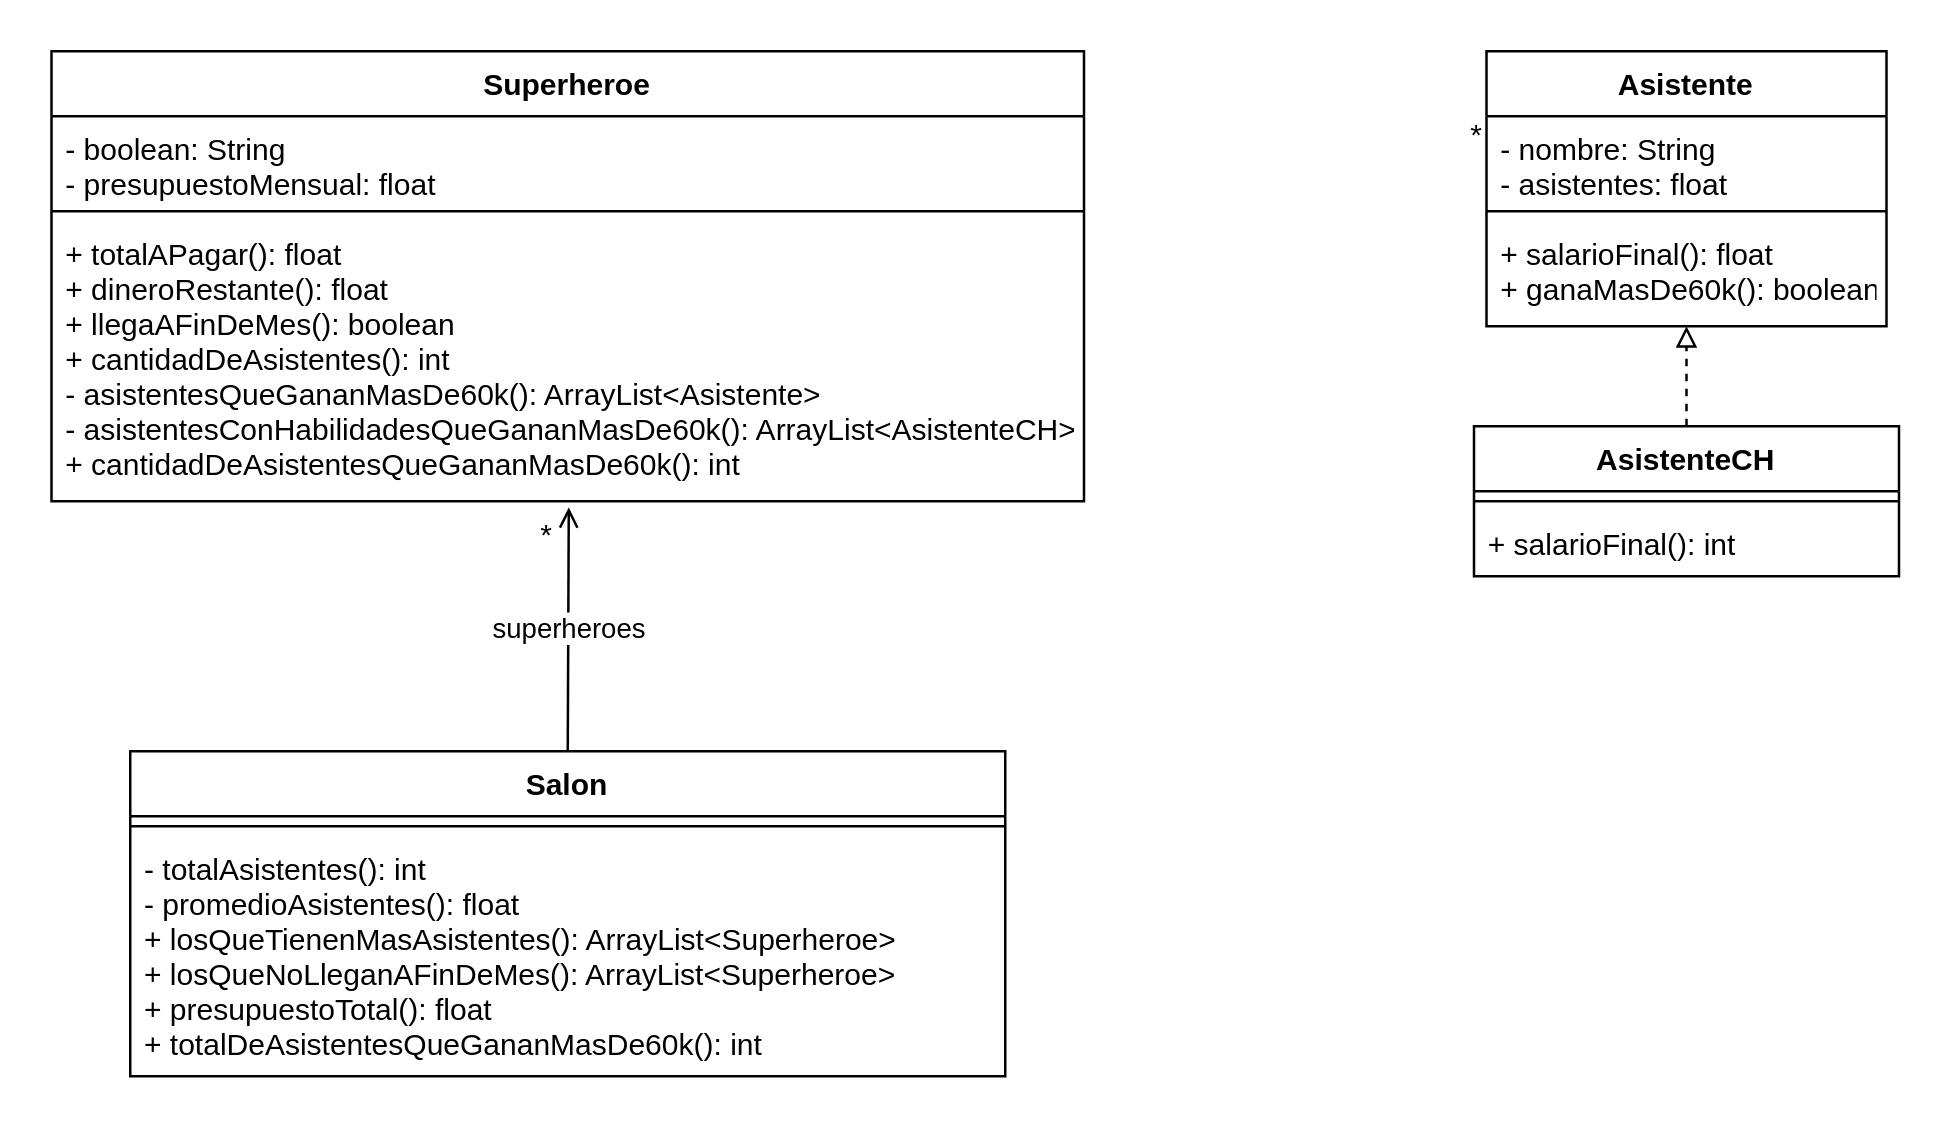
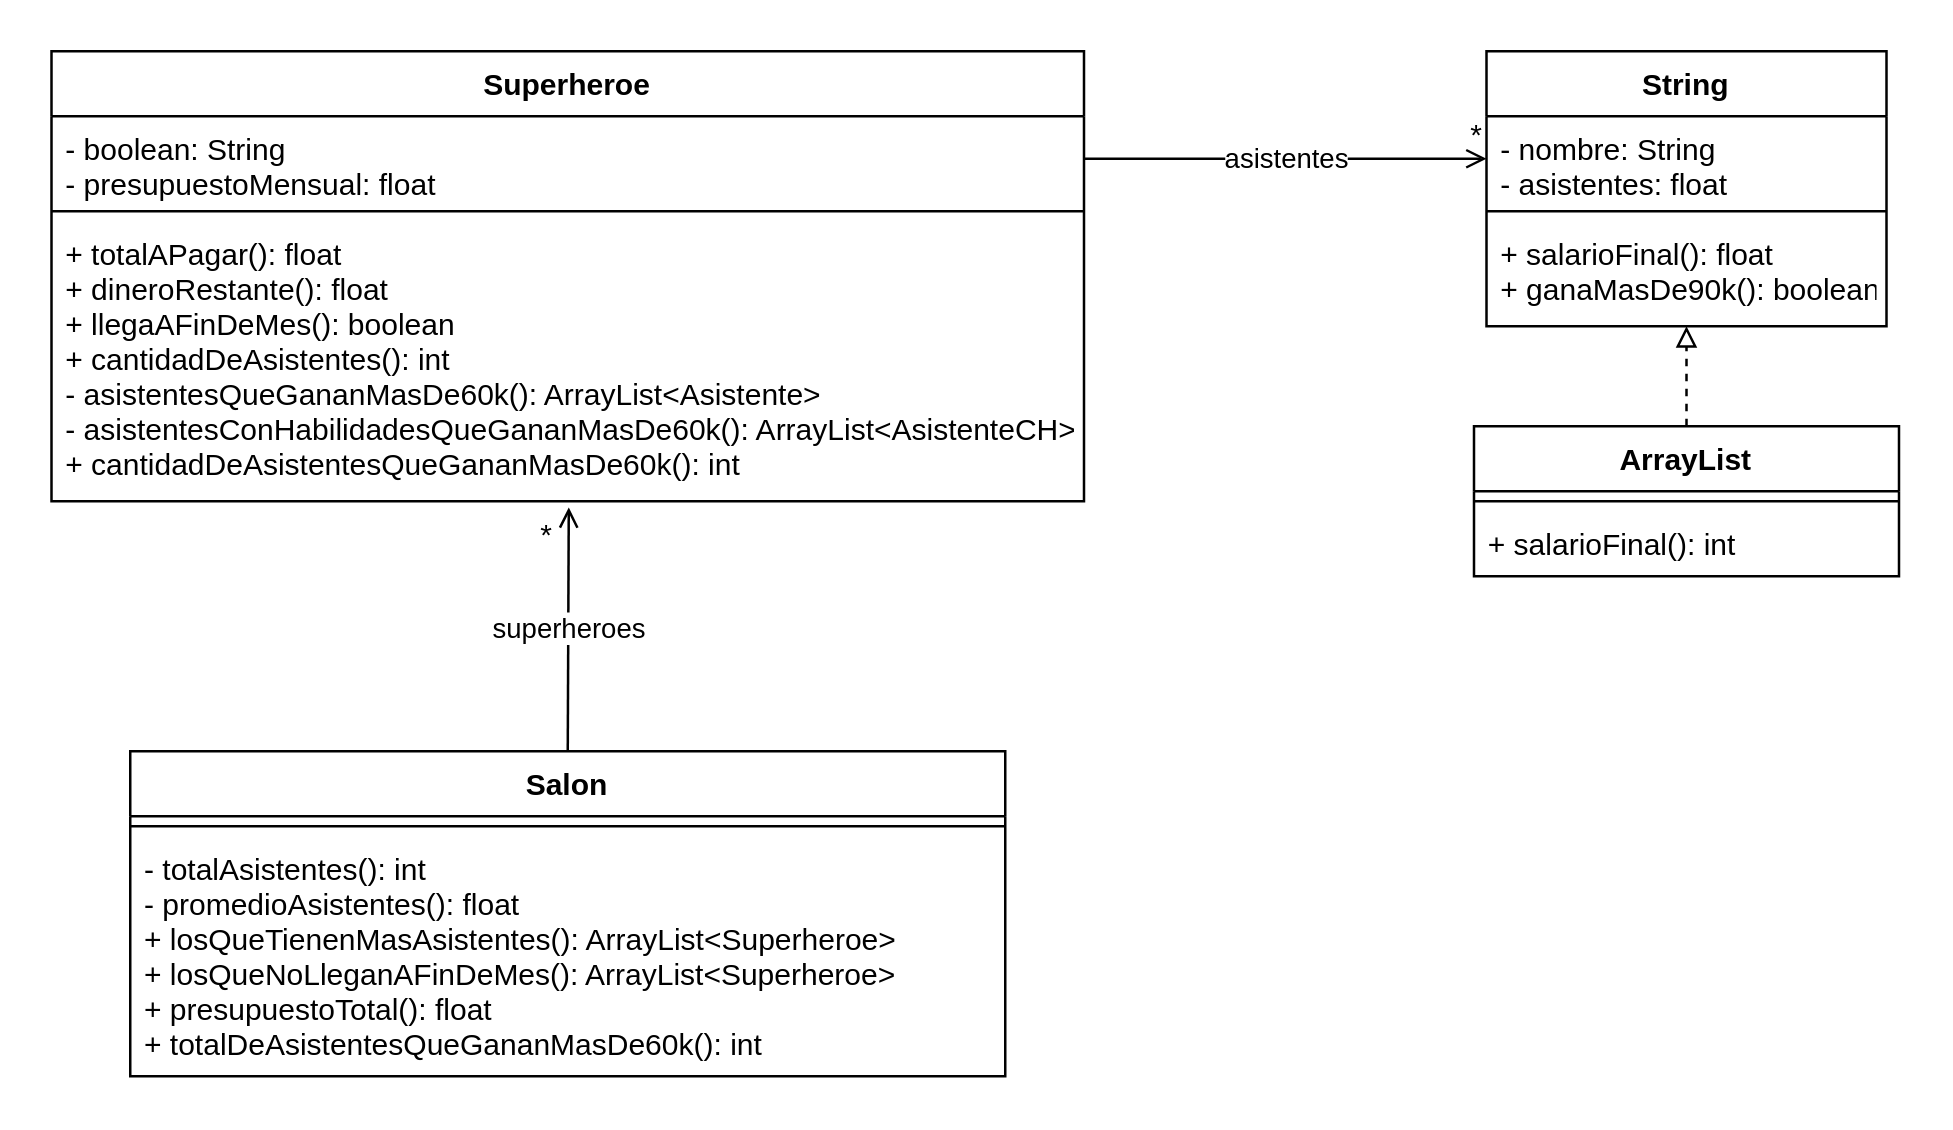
node "Asistente": label "Asistente" -> "String"
edge "- boolean: String - presupuestoMensual: float" -> "- nombre: String - asistentes: float": added, label "asistentes"
node "+ salarioFinal(): float + ganaMasDe60k(): boolean": label "+ salarioFinal(): float + ganaMasDe60k(): boolean" -> "+ salarioFinal(): float + ganaMasDe90k(): boolean"
node "AsistenteCH": label "AsistenteCH" -> "ArrayList"
